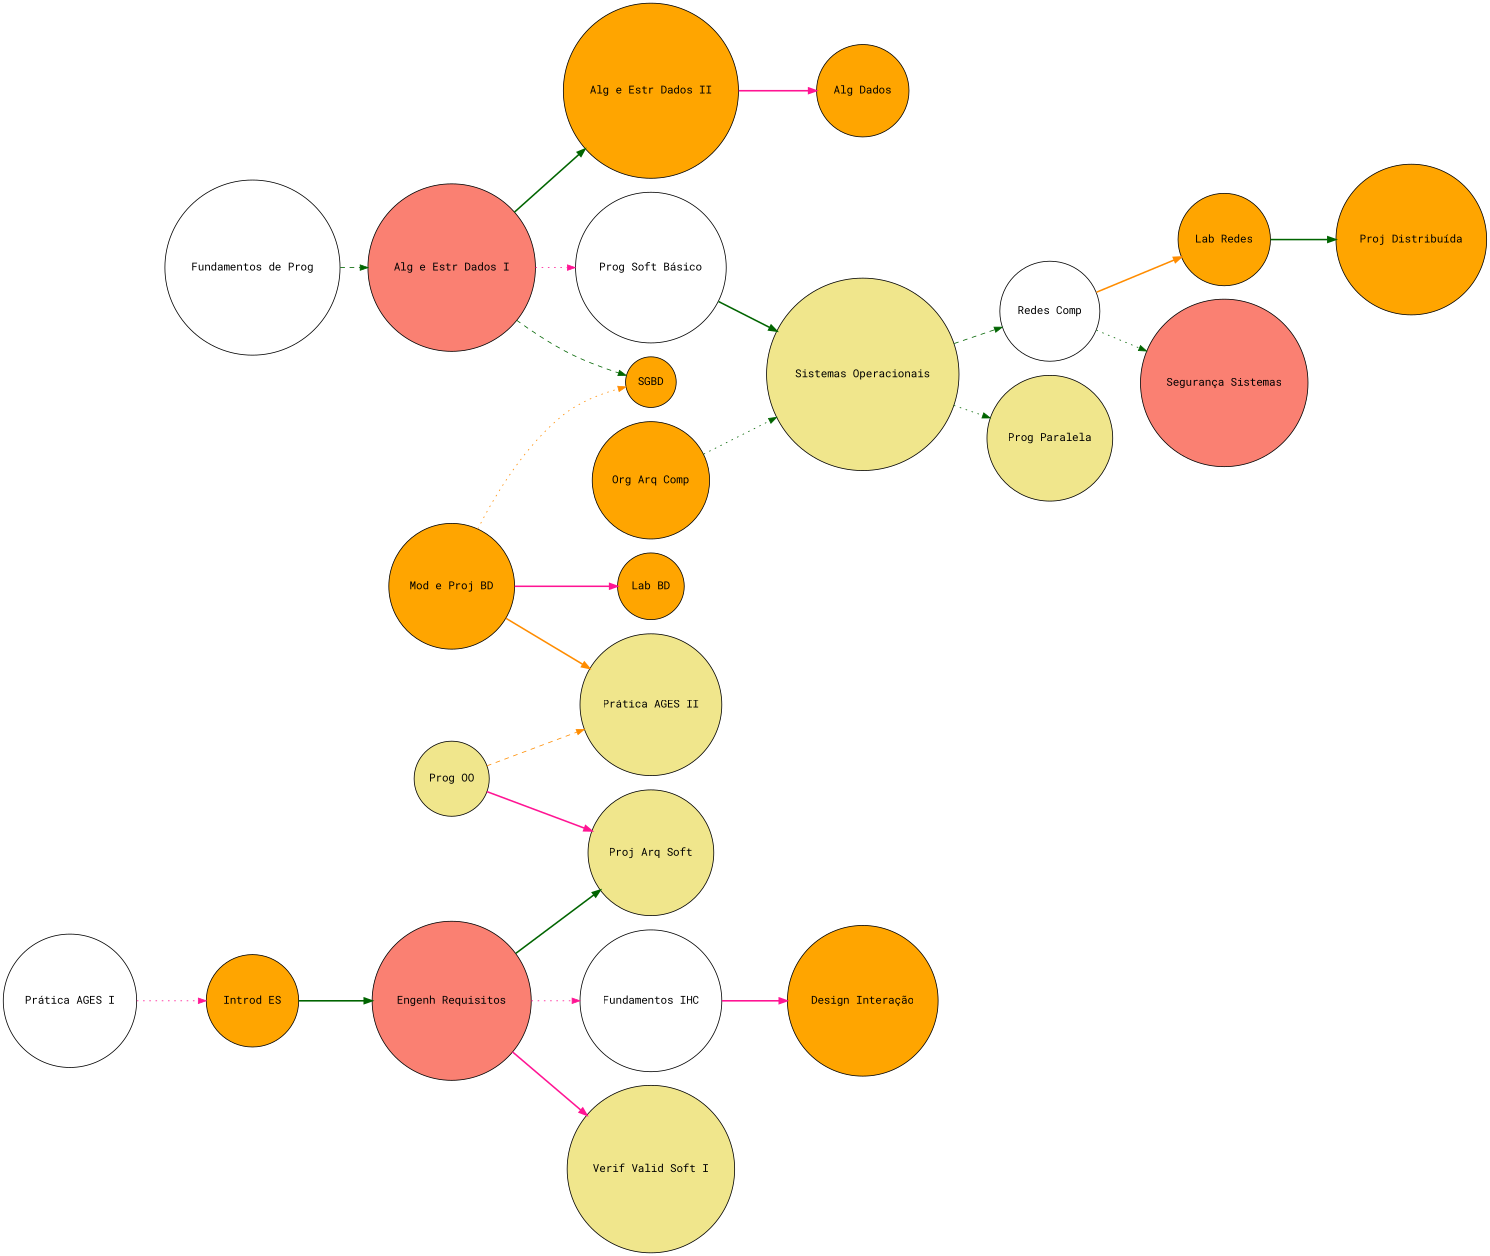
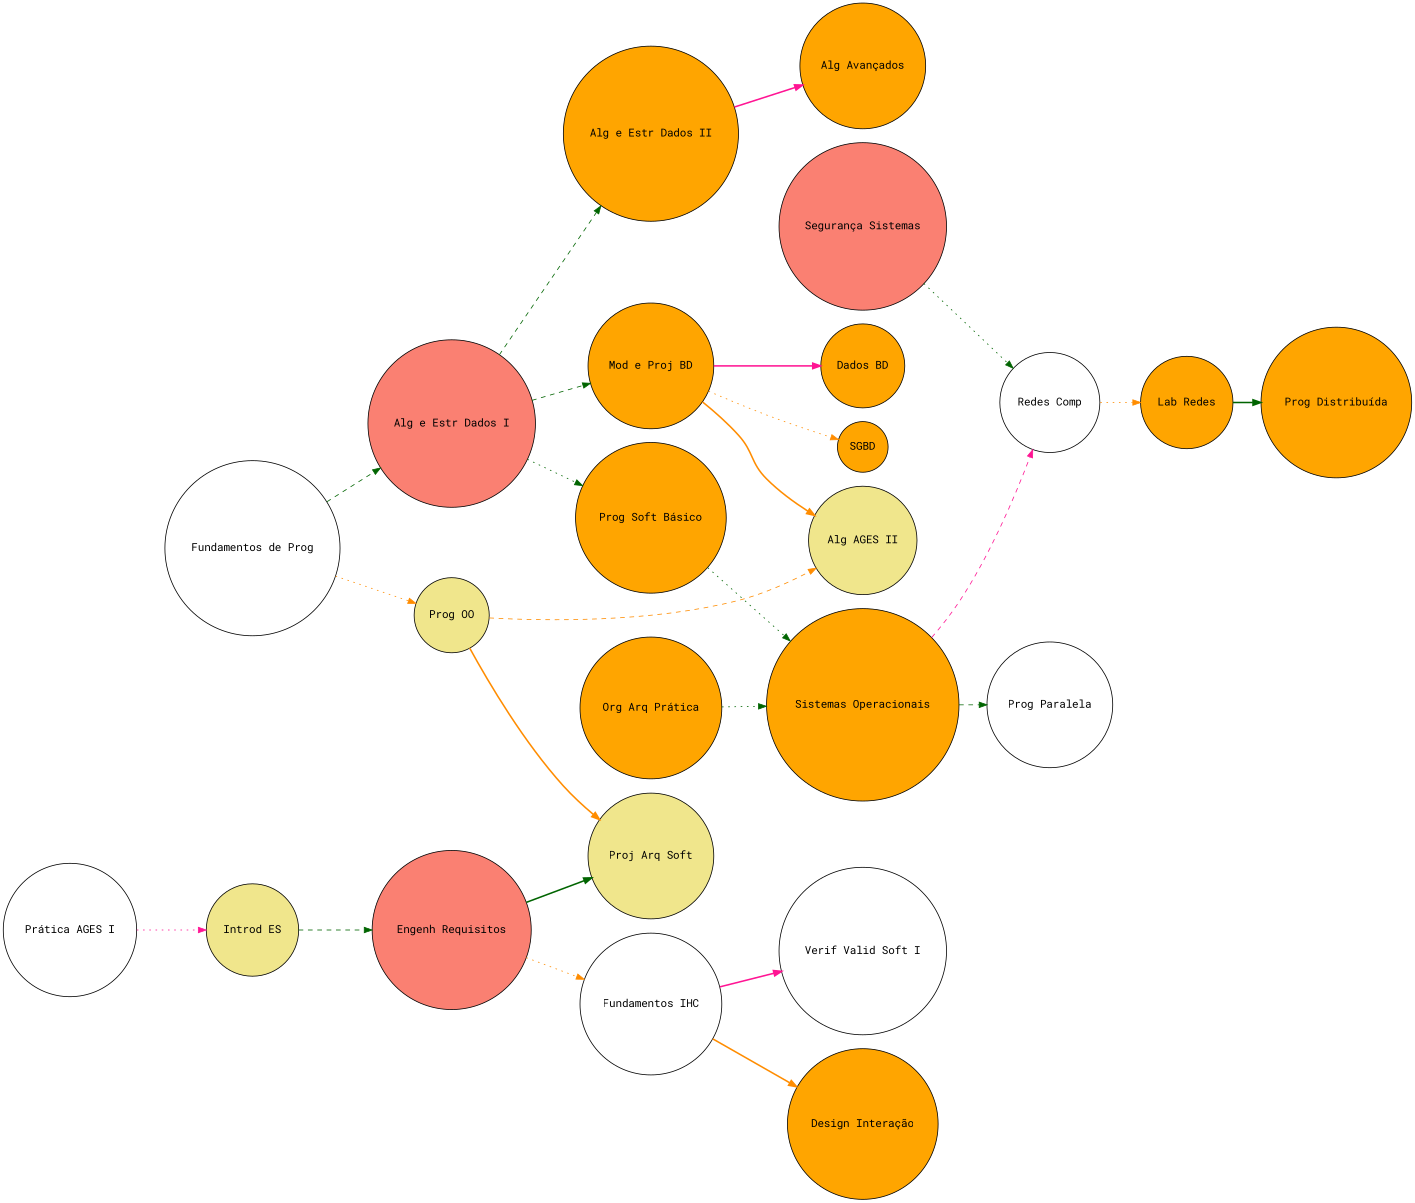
node "Alg Dados": label "Alg Dados" -> "Alg Avançados"
edge "Alg e Estr Dados I" -> "Alg e Estr Dados II": style bold -> dashed
node "Proj Distribuída": label "Proj Distribuída" -> "Prog Distribuída"
edge "Alg e Estr Dados I" -> "Prog Soft Básico": color deeppink -> darkgreen
node "Prog Soft Básico": fillcolor white -> orange
edge "Redes Comp" -> "Lab Redes": style bold -> dotted
edge "Prog Soft Básico" -> "Sistemas Operacionais": style bold -> dotted
edge "Sistemas Operacionais" -> "Redes Comp": color darkgreen -> deeppink
edge "Redes Comp" -> "Segurança Sistemas": reversed
edge "Alg e Estr Dados I" -> "SGBD": now "Alg e Estr Dados I" -> "Mod e Proj BD"
node "Sistemas Operacionais": fillcolor khaki -> orange
edge "Sistemas Operacionais" -> "Prog Paralela": style dotted -> dashed
node "Prog Paralela": fillcolor khaki -> white
node "Org Arq Comp": label "Org Arq Comp" -> "Org Arq Prática"
node "Lab BD": label "Lab BD" -> "Dados BD"
edge "Fundamentos de Prog" -> "Prog OO": added
node "Prática AGES II": label "Prática AGES II" -> "Alg AGES II"
edge "Prog OO" -> "Proj Arq Soft": color deeppink -> darkorange
node "Introd ES": fillcolor orange -> khaki
edge "Introd ES" -> "Engenh Requisitos": style bold -> dashed
edge "Engenh Requisitos" -> "Fundamentos IHC": color deeppink -> darkorange
edge "Fundamentos IHC" -> "Design Interação": color deeppink -> darkorange
edge "Engenh Requisitos" -> "Verif Valid Soft I": now "Fundamentos IHC" -> "Verif Valid Soft I"
node "Verif Valid Soft I": fillcolor khaki -> white
